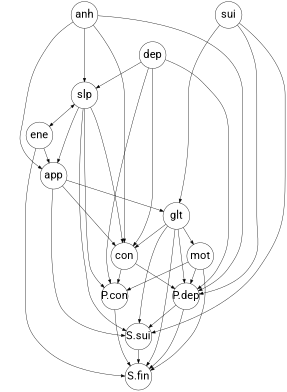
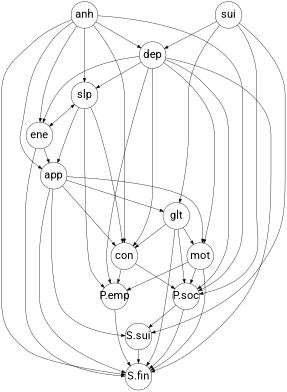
edge "anh" -> "dep": added
edge "sui" -> "dep": added
edge "anh" -> "ene": added
edge "dep" -> "ene": added
edge "dep" -> "mot": added
edge "app" -> "mot": added
edge "dep" -> "S.fin": added
edge "anh" -> "S.fin": added
edge "slp" -> "S.sui": removed
edge "glt" -> "S.sui": removed
node "P.con": label "P.con" -> "P.emp"
node "P.dep": label "P.dep" -> "P.soc"
edge "app" -> "S.fin": added
